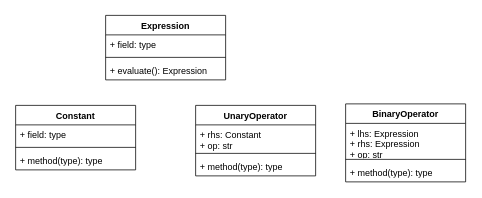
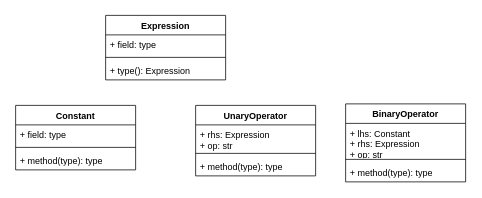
node "+ evaluate(): Expression": label "+ evaluate(): Expression" -> "+ type(): Expression"
node "+ rhs: Constant + op: str": label "+ rhs: Constant + op: str" -> "+ rhs: Expression + op: str"
node "+ lhs: Expression + rhs: Expression + op: str": label "+ lhs: Expression + rhs: Expression + op: str" -> "+ lhs: Constant + rhs: Expression + op: str"
